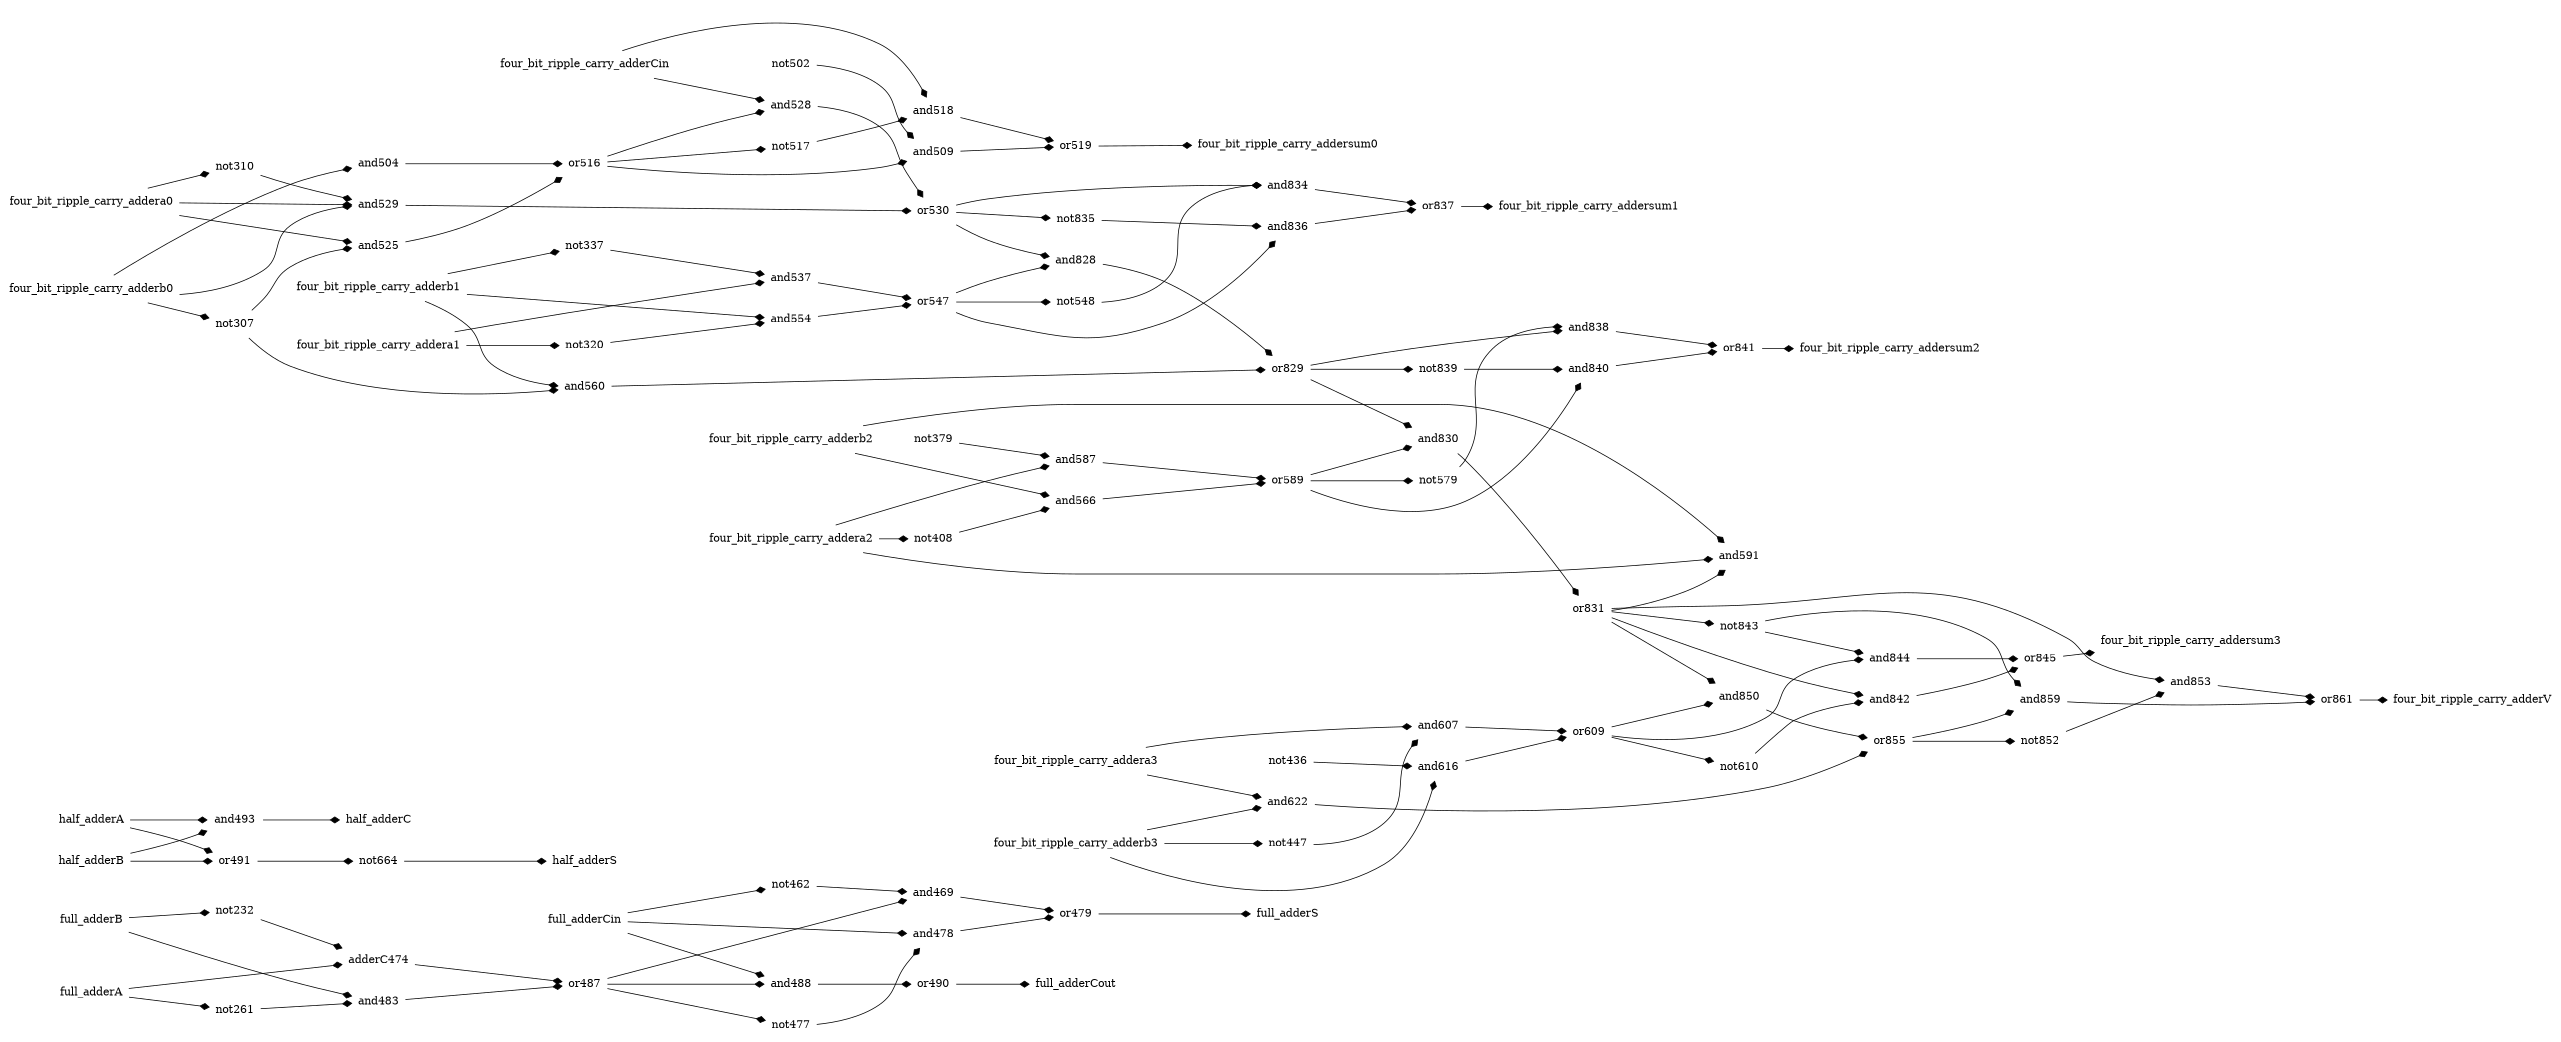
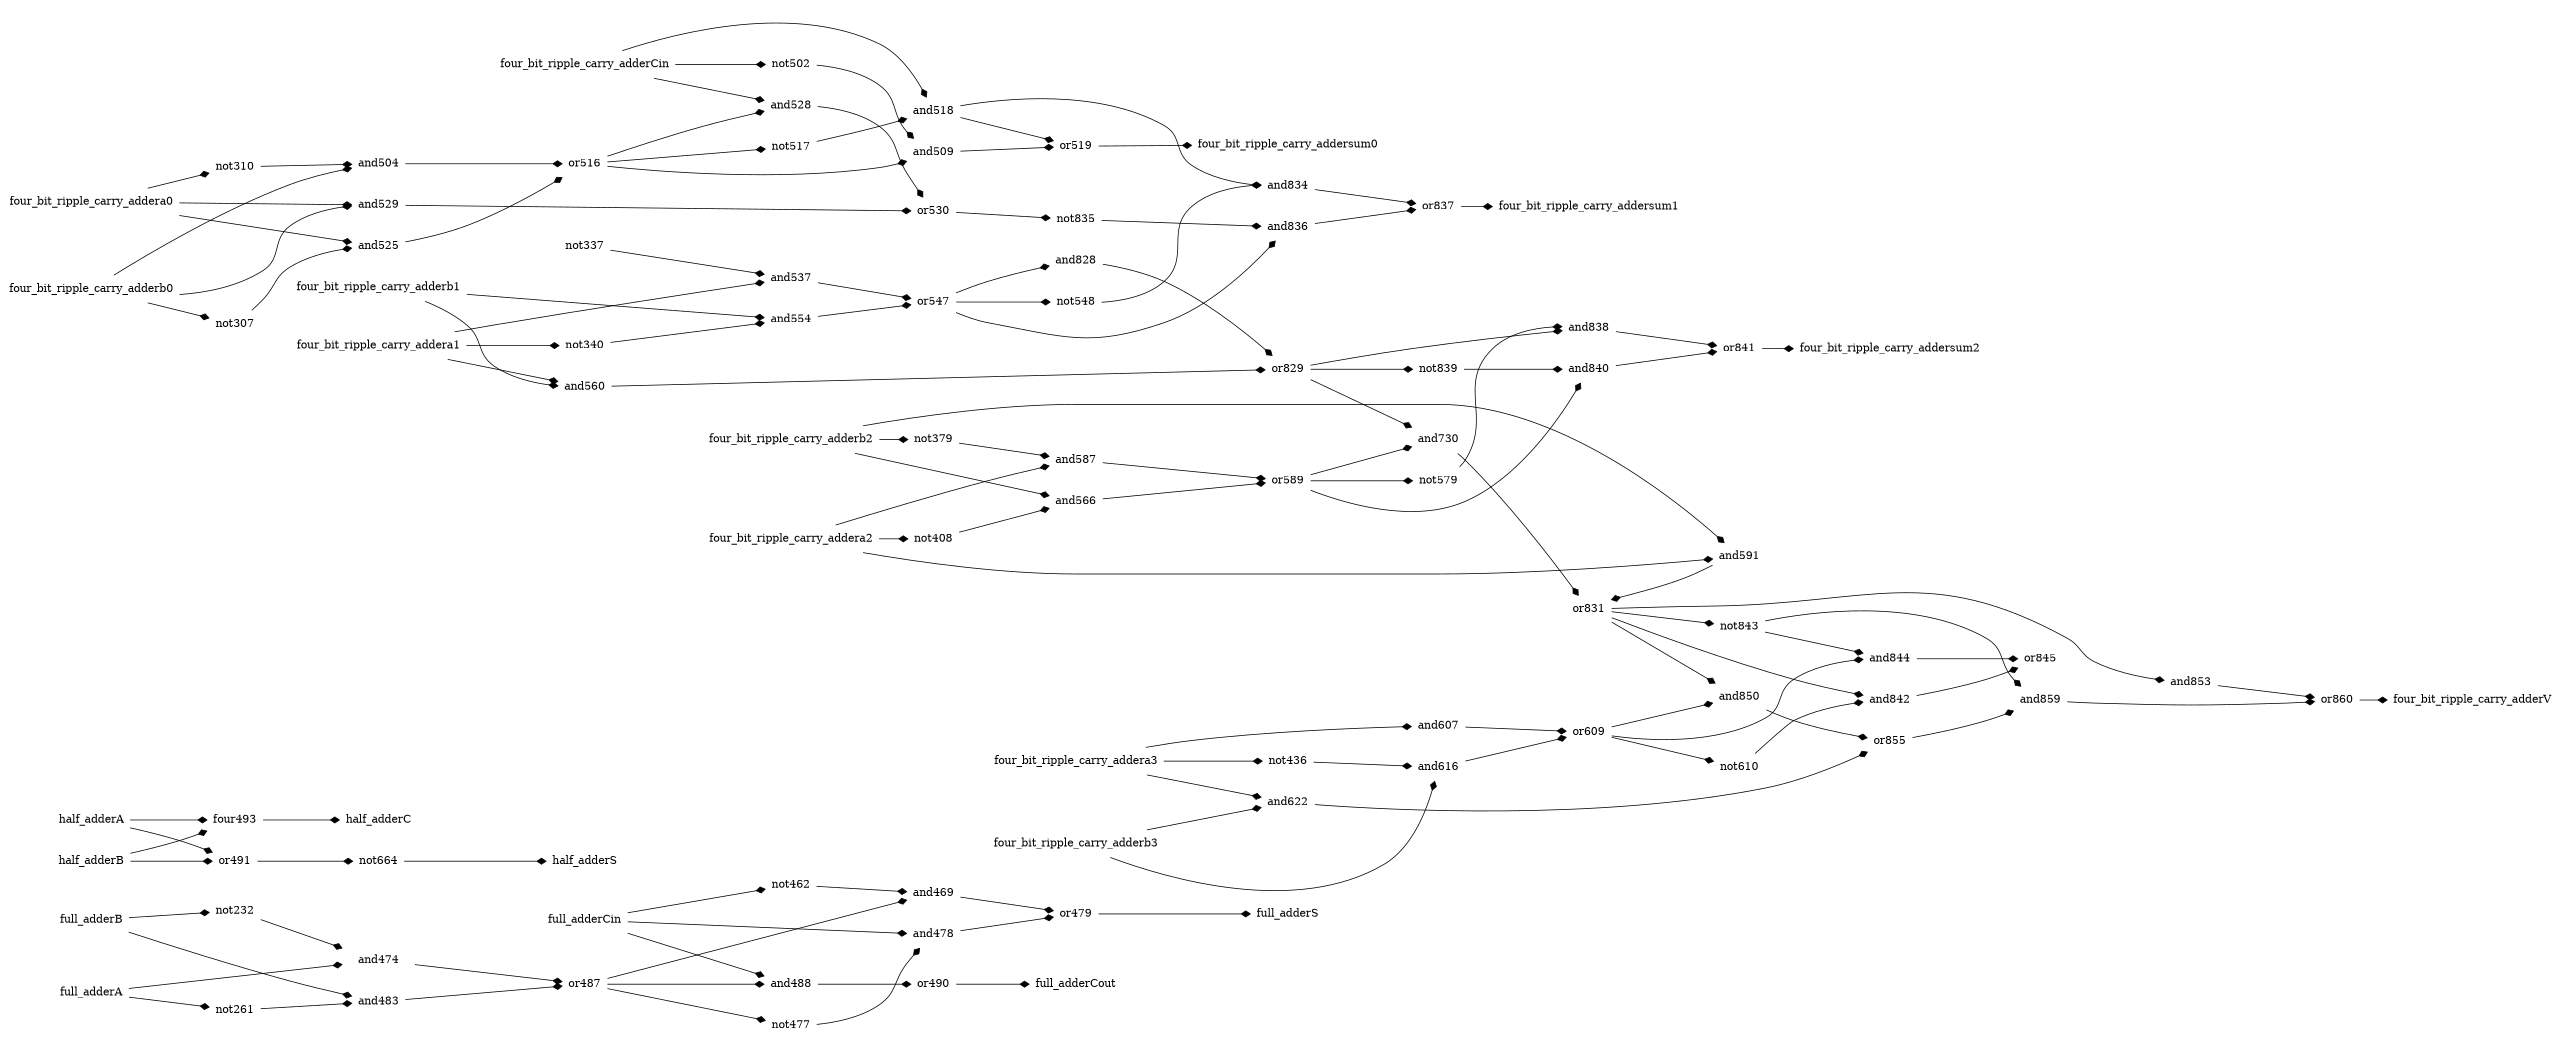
edge "four_bit_ripple_carry_adderCin" -> "not502": added
edge "not310" -> "and529": now "not310" -> "and504"
edge "or530" -> "and834": now "and518" -> "and834"
edge "or530" -> "and828": removed
edge "four_bit_ripple_carry_adderb1" -> "not337": removed
node "not320": label "not320" -> "not340"
edge "not307" -> "and560": now "four_bit_ripple_carry_addera1" -> "and560"
edge "four_bit_ripple_carry_adderb2" -> "not379": added
node "and830": label "and830" -> "and730"
edge "or831" -> "and591": reversed
node "four_bit_ripple_carry_addersum3": removed
node "or861": label "or861" -> "or860"
node "not852": removed
edge "four_bit_ripple_carry_addera3" -> "not436": added
node "and493": label "and493" -> "four493"
node "not447": removed
node "adderC474": label "adderC474" -> "and474"
